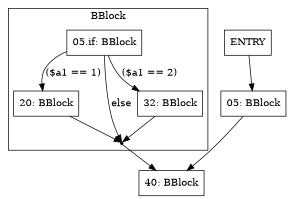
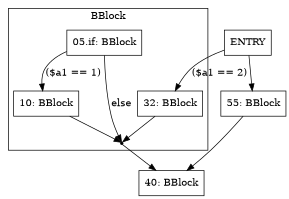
edge "05.if: BBlock" -> "32: BBlock": now "ENTRY" -> "32: BBlock"
node "20: BBlock": label "20: BBlock" -> "10: BBlock"
node "05: BBlock": label "05: BBlock" -> "55: BBlock"
